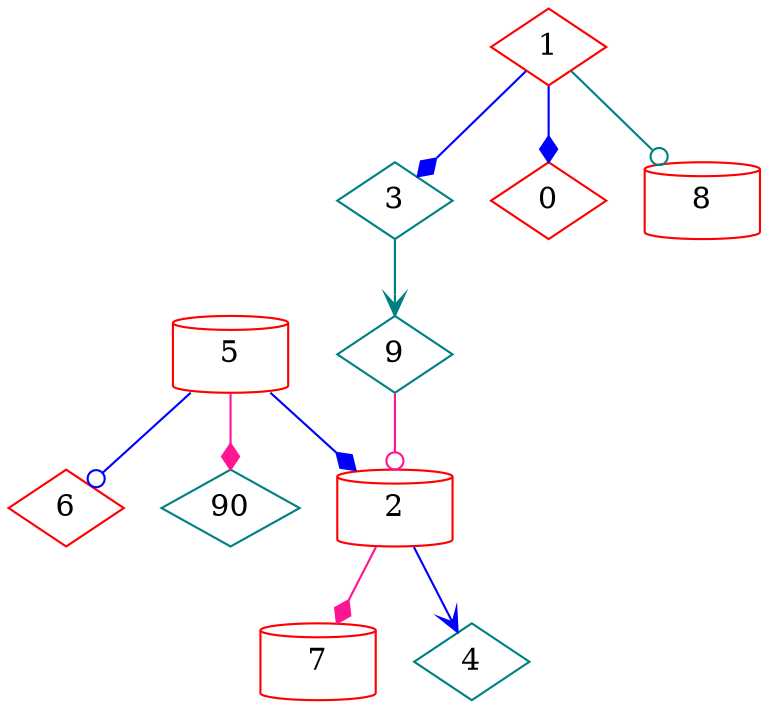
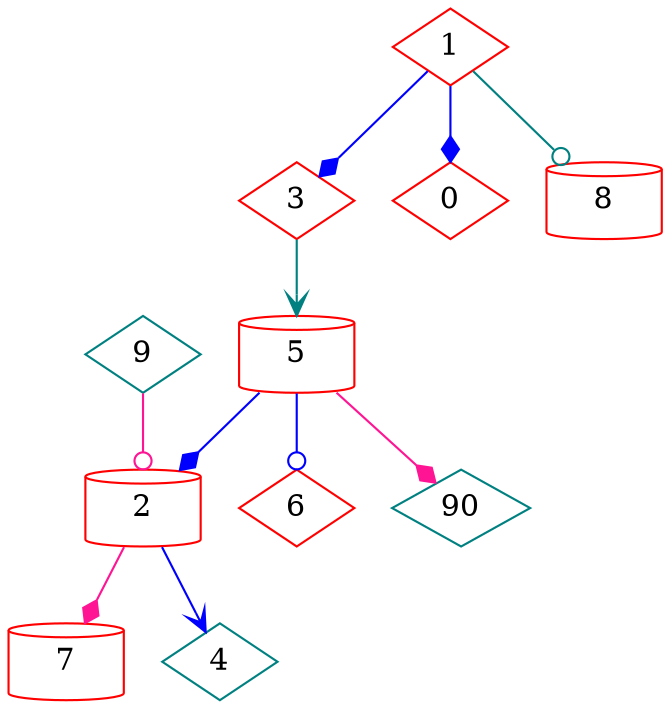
node "3": color teal -> red
edge "3" -> "9": now "3" -> "5"
